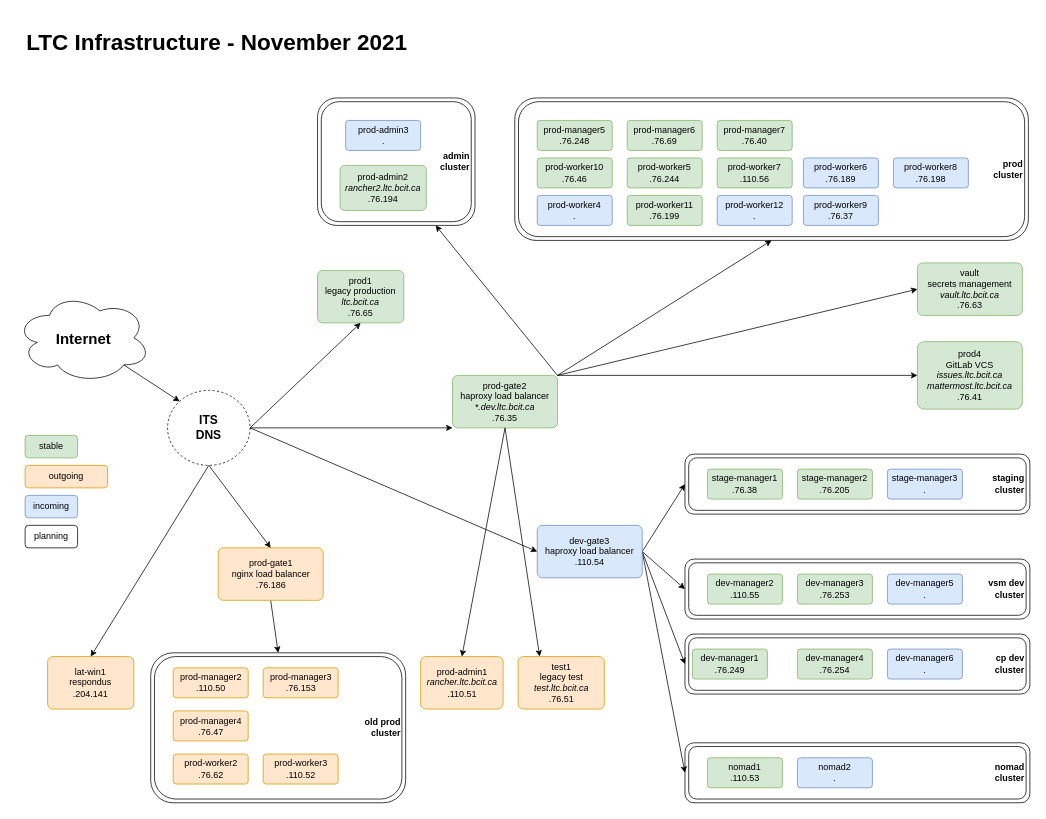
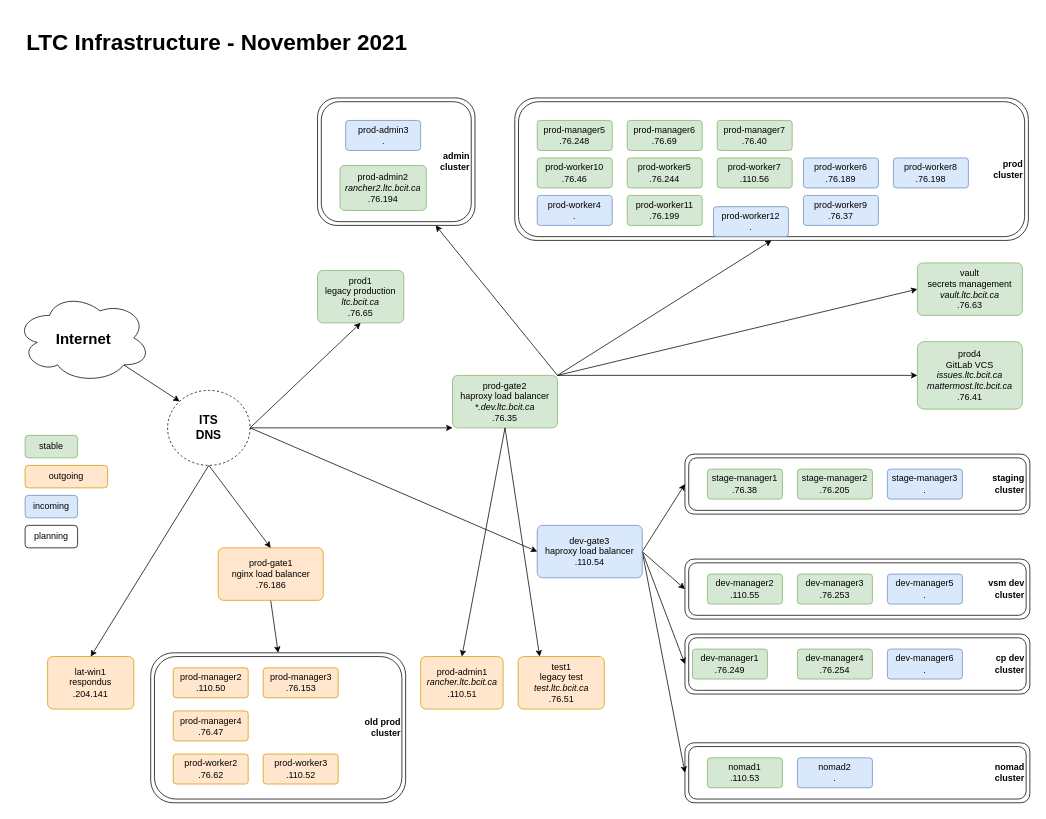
node "prod-worker12 .": moved (755, 210) -> (751, 222)
